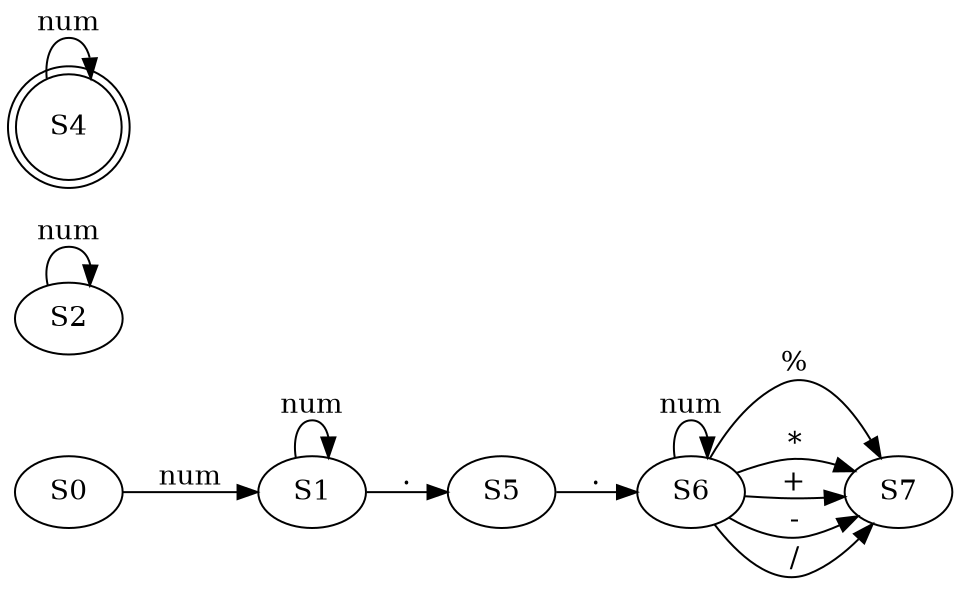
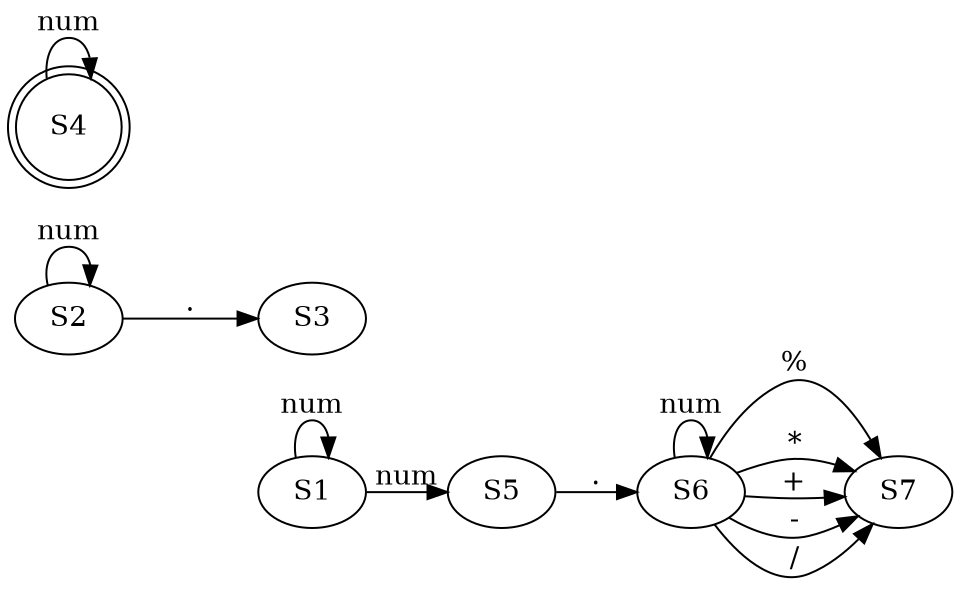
node "S3": added
edge "S1" -> "S5": label "." -> "num"
node "S0": removed
